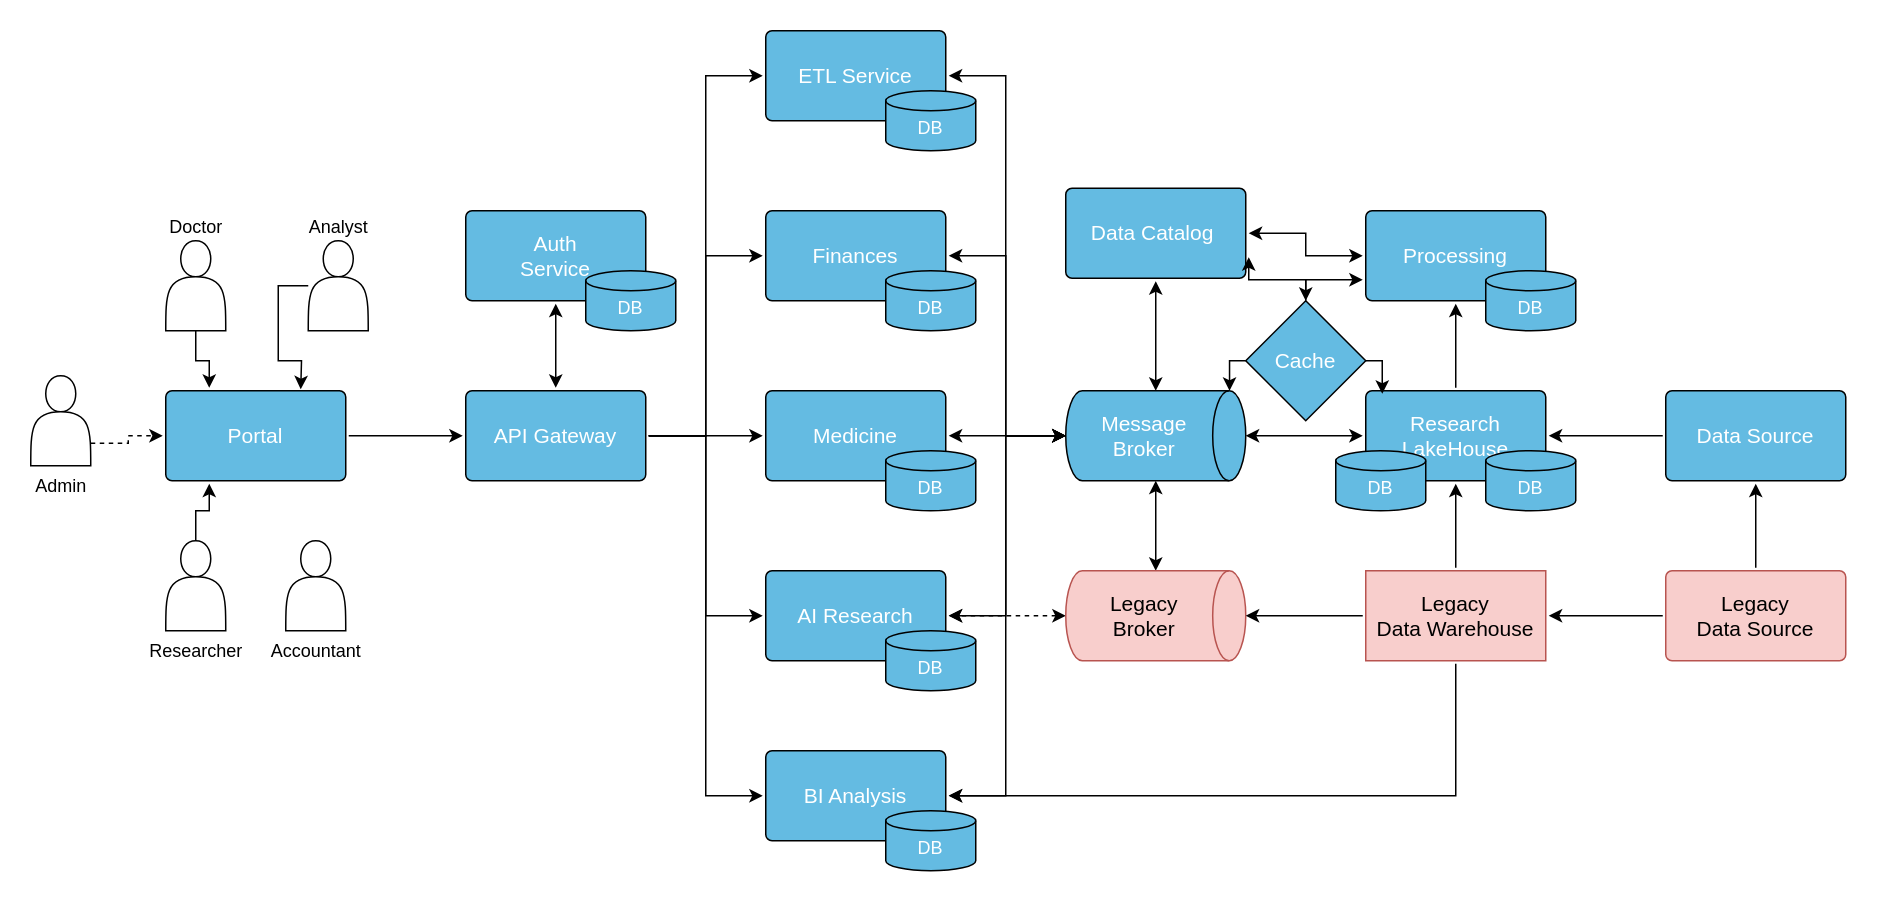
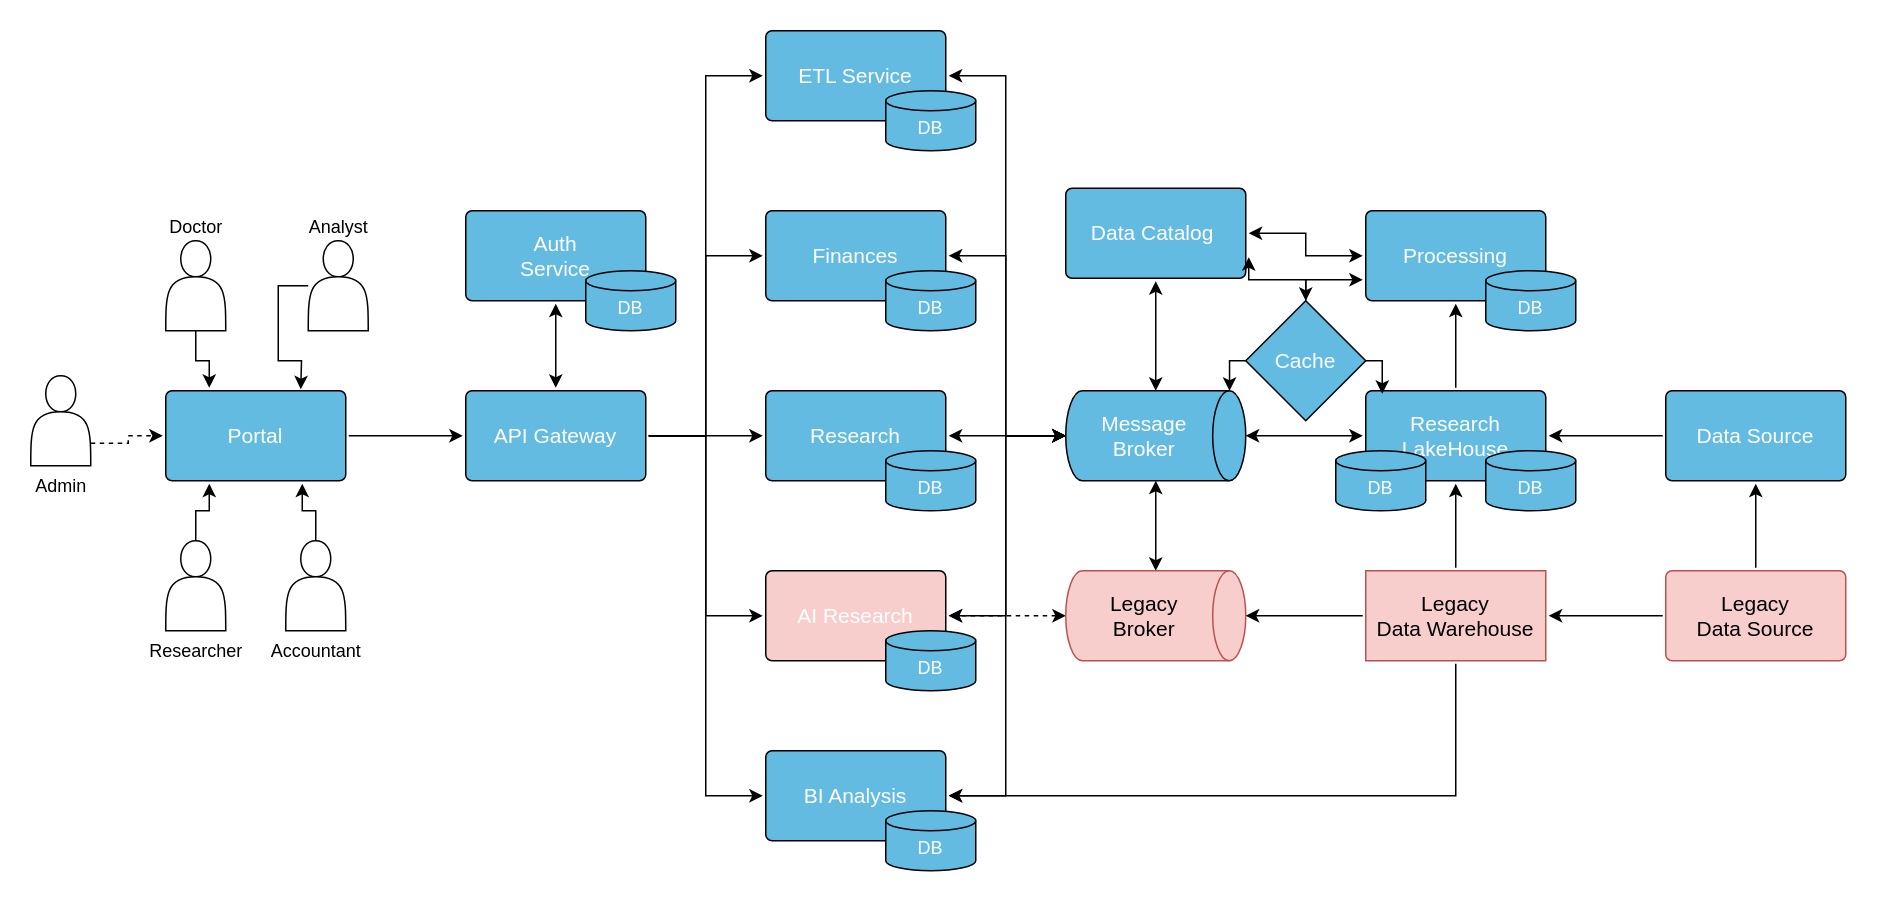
node "Medicine": label "Medicine" -> "Research"
edge "Accountant" -> "Portal": added
node "AI Research": fillcolor #64bbe2 -> #f8cecc
